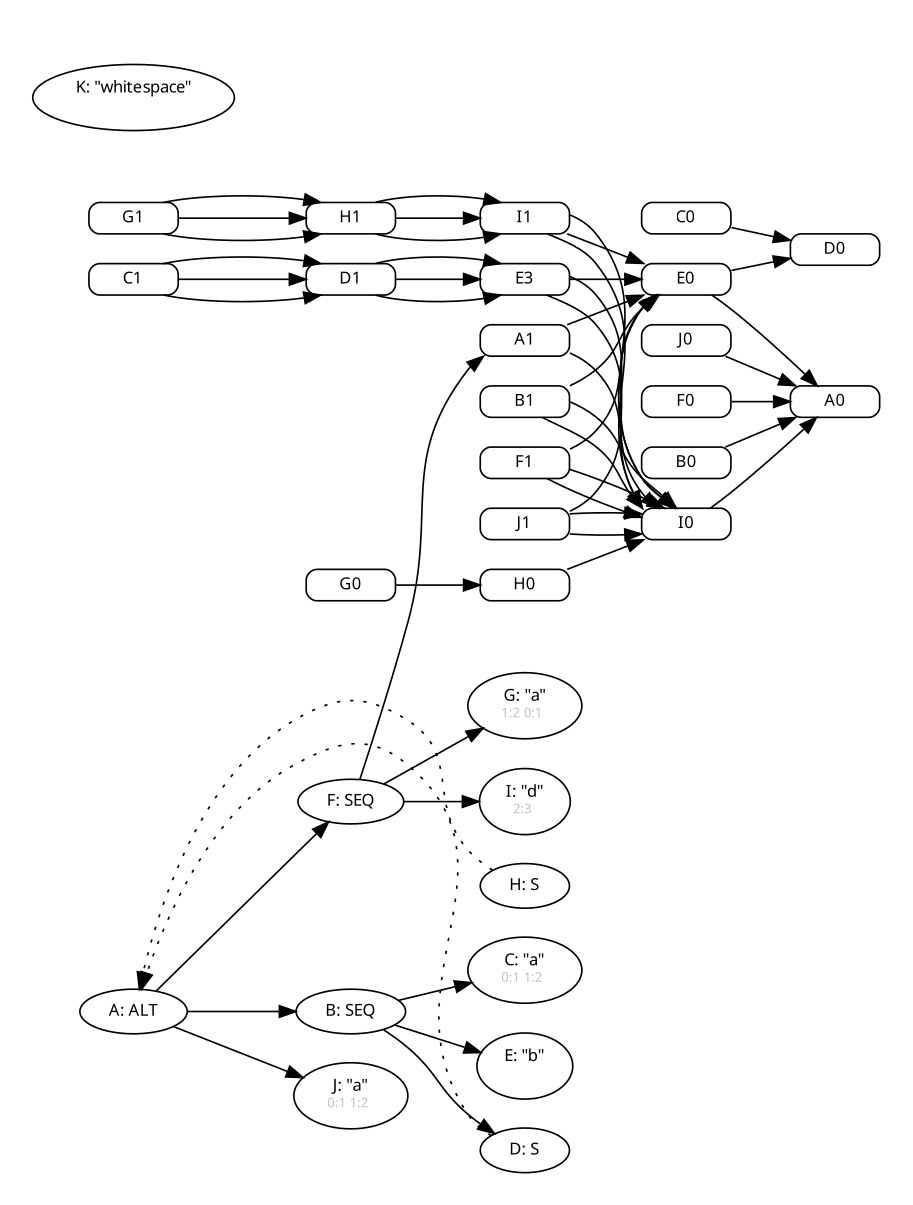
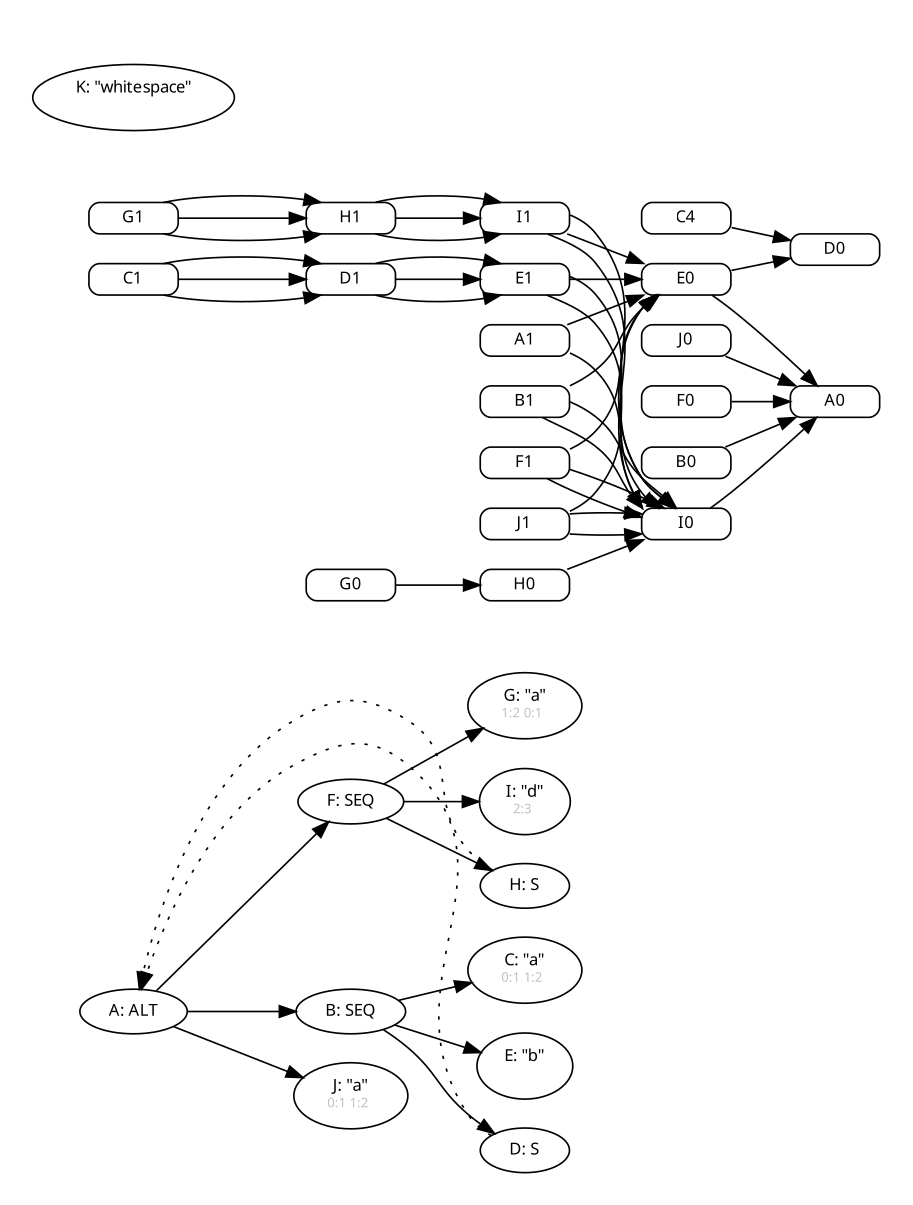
node "C0": label "C0" -> "C4"
node "E3": label "E3" -> "E1"
edge "F: SEQ" -> "A1": now "F: SEQ" -> "H: S"
